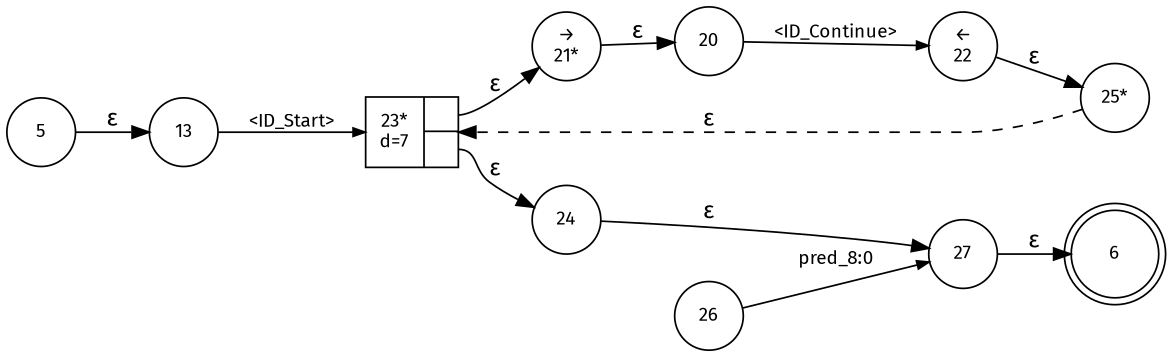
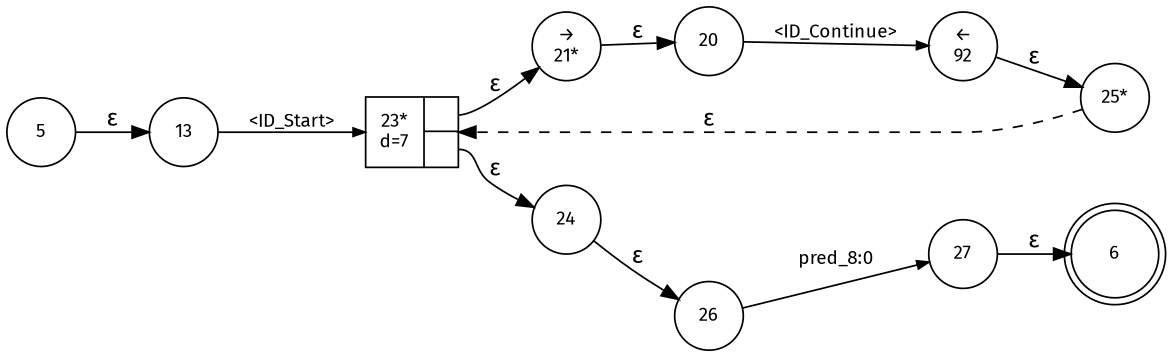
node "← 22": label "← 22" -> "← 92"
edge "24" -> "27": now "24" -> "26"
